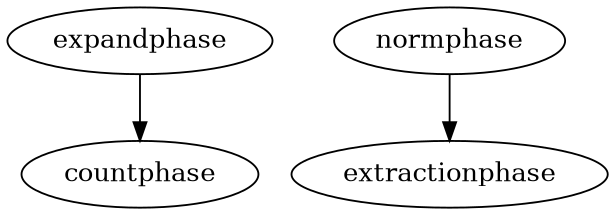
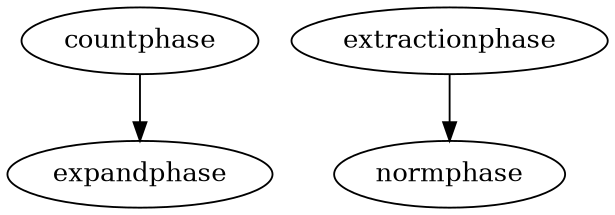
edge "expandphase" -> "countphase": reversed
edge "normphase" -> "extractionphase": reversed
